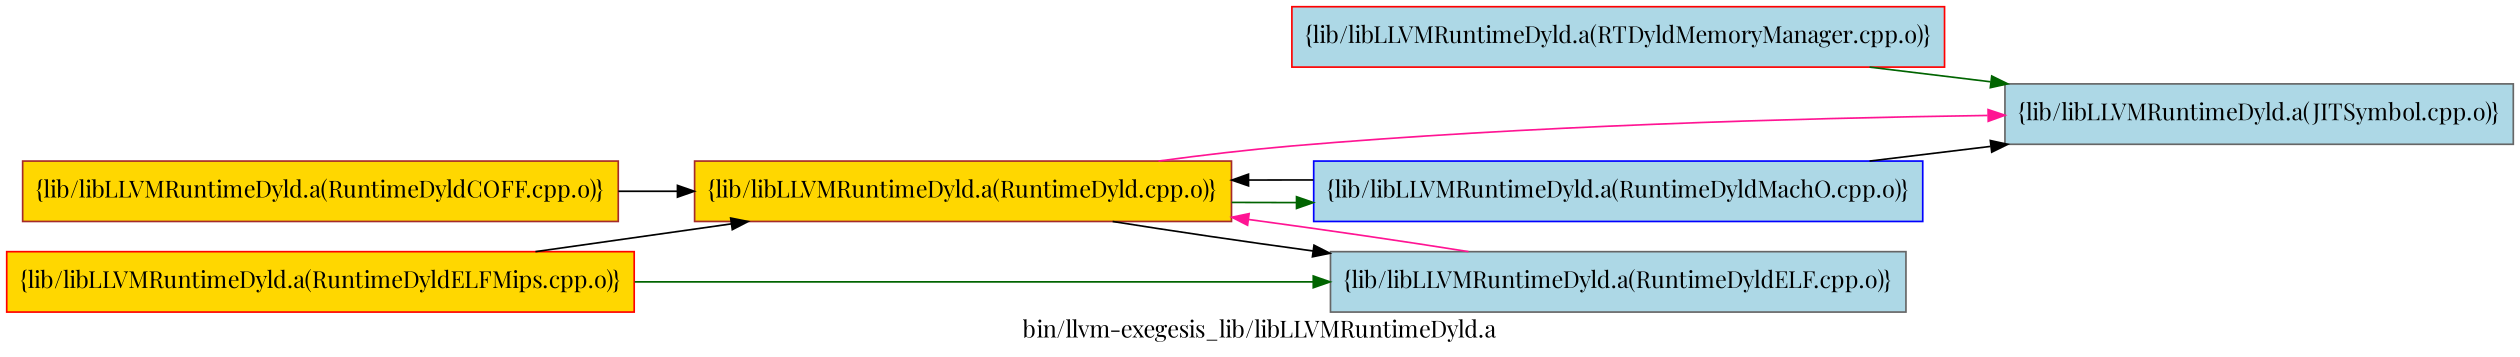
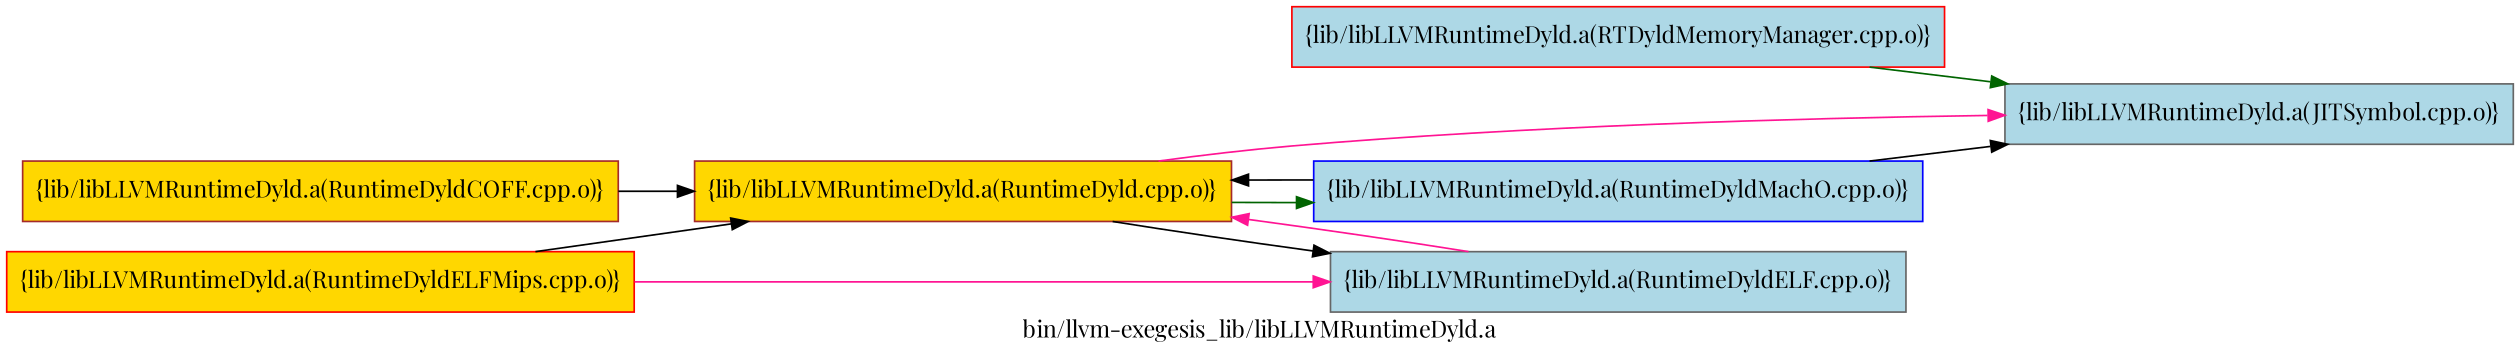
edge "{lib/libLLVMRuntimeDyld.a(RuntimeDyldELFMips.cpp.o)}" -> "{lib/libLLVMRuntimeDyld.a(RuntimeDyldELF.cpp.o)}": color darkgreen -> deeppink
